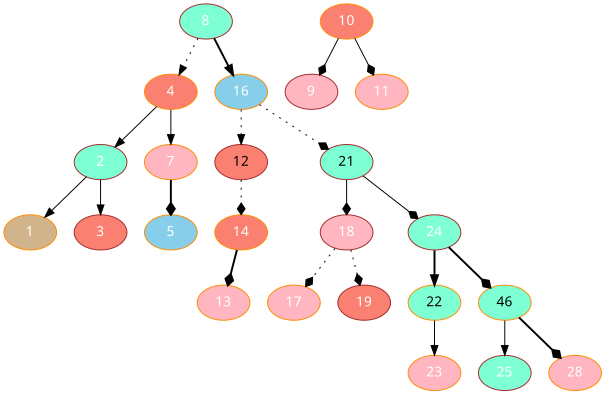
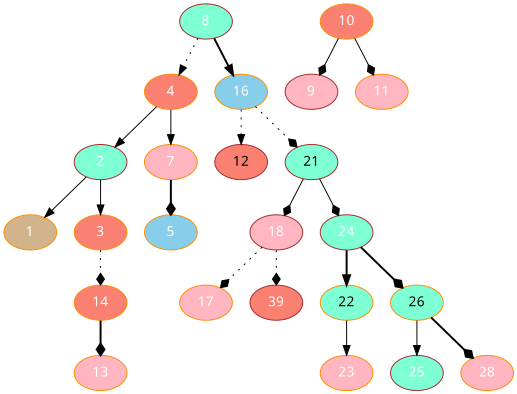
edge "12" -> "14": now "3" -> "14"
node "3": color brown -> darkorange
node "19": label "19" -> "39"
node "46": label "46" -> "26"
